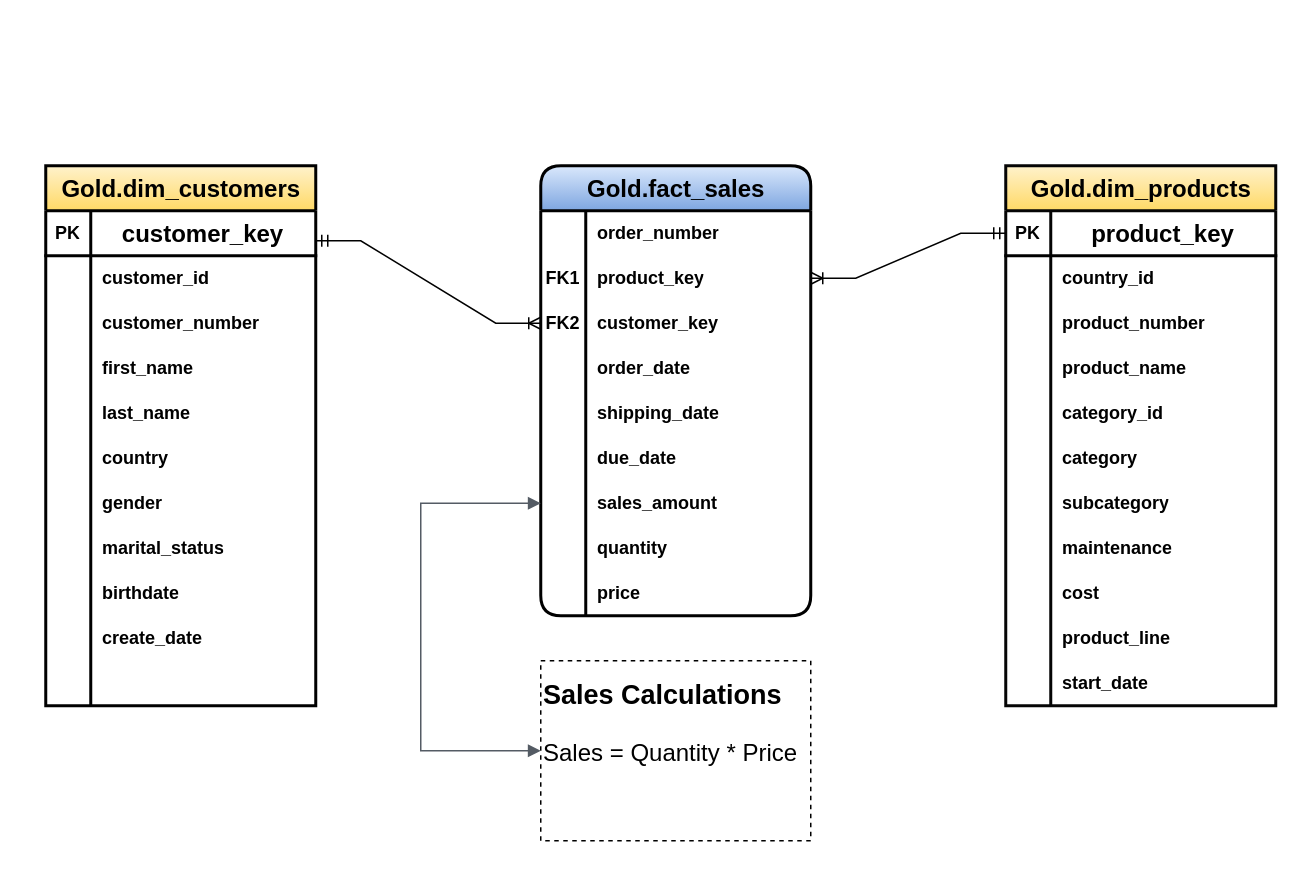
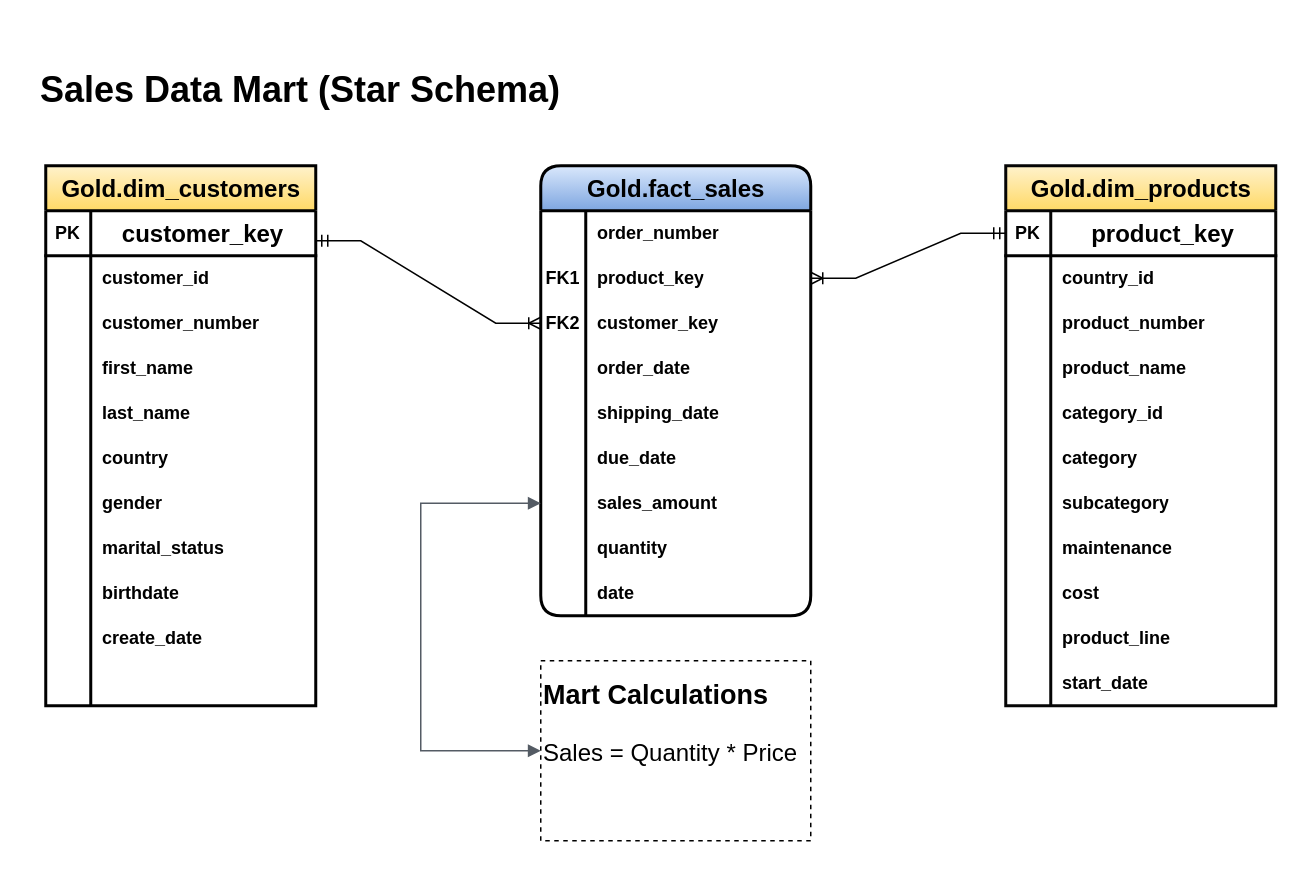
node "Sales Data Mart (Star Schema)": added
node "price": label "price" -> "date"
node "Sales Calculations Sales = Quantity * Price": label "Sales Calculations Sales = Quantity * Price" -> "Mart Calculations Sales = Quantity * Price"
